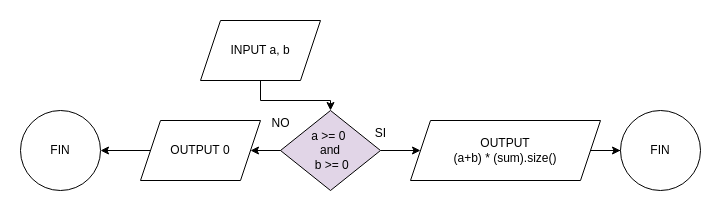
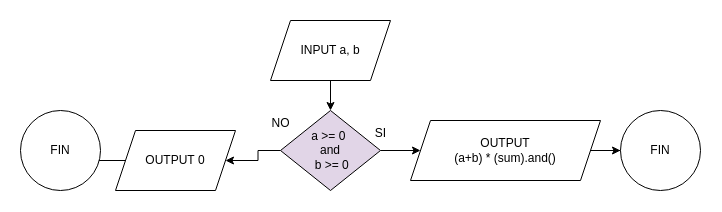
node "INPUT a, b": moved (261, 51) -> (331, 51)
node "OUTPUT 0": moved (201, 151) -> (176, 161)
node "OUTPUT (a+b) * (sum).size()": label "OUTPUT (a+b) * (sum).size()" -> "OUTPUT (a+b) * (sum).and()"
